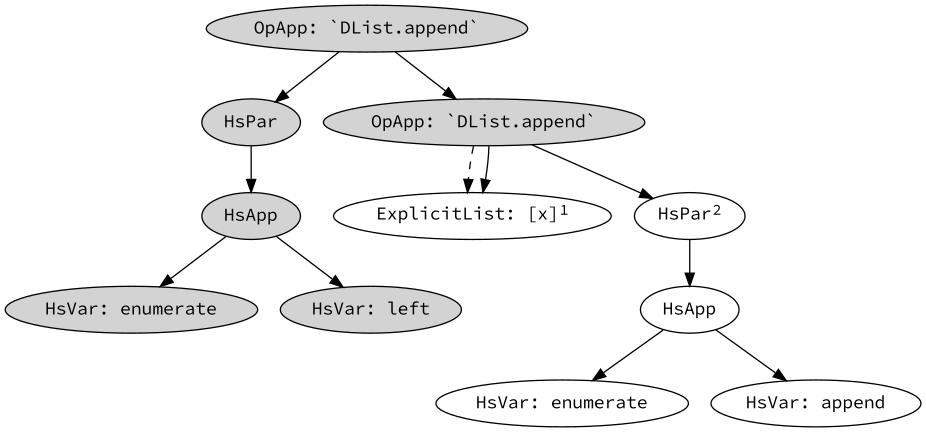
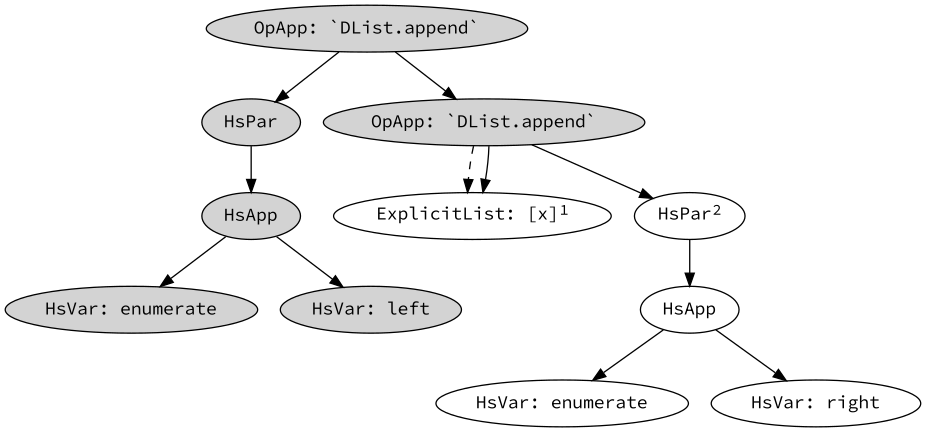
node "HsVar: append": label "HsVar: append" -> "HsVar: right"
